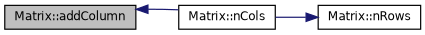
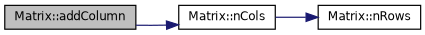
edge "Matrix::nCols" -> "Matrix::addColumn": reversed
